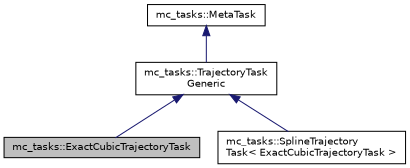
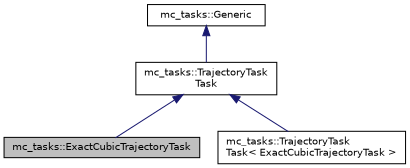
node "mc_tasks::MetaTask": label "mc_tasks::MetaTask" -> "mc_tasks::Generic"
node "mc_tasks::TrajectoryTask Generic": label "mc_tasks::TrajectoryTask Generic" -> "mc_tasks::TrajectoryTask Task"
node "mc_tasks::SplineTrajectory Task< ExactCubicTrajectoryTask >": label "mc_tasks::SplineTrajectory Task< ExactCubicTrajectoryTask >" -> "mc_tasks::TrajectoryTask Task< ExactCubicTrajectoryTask >"
